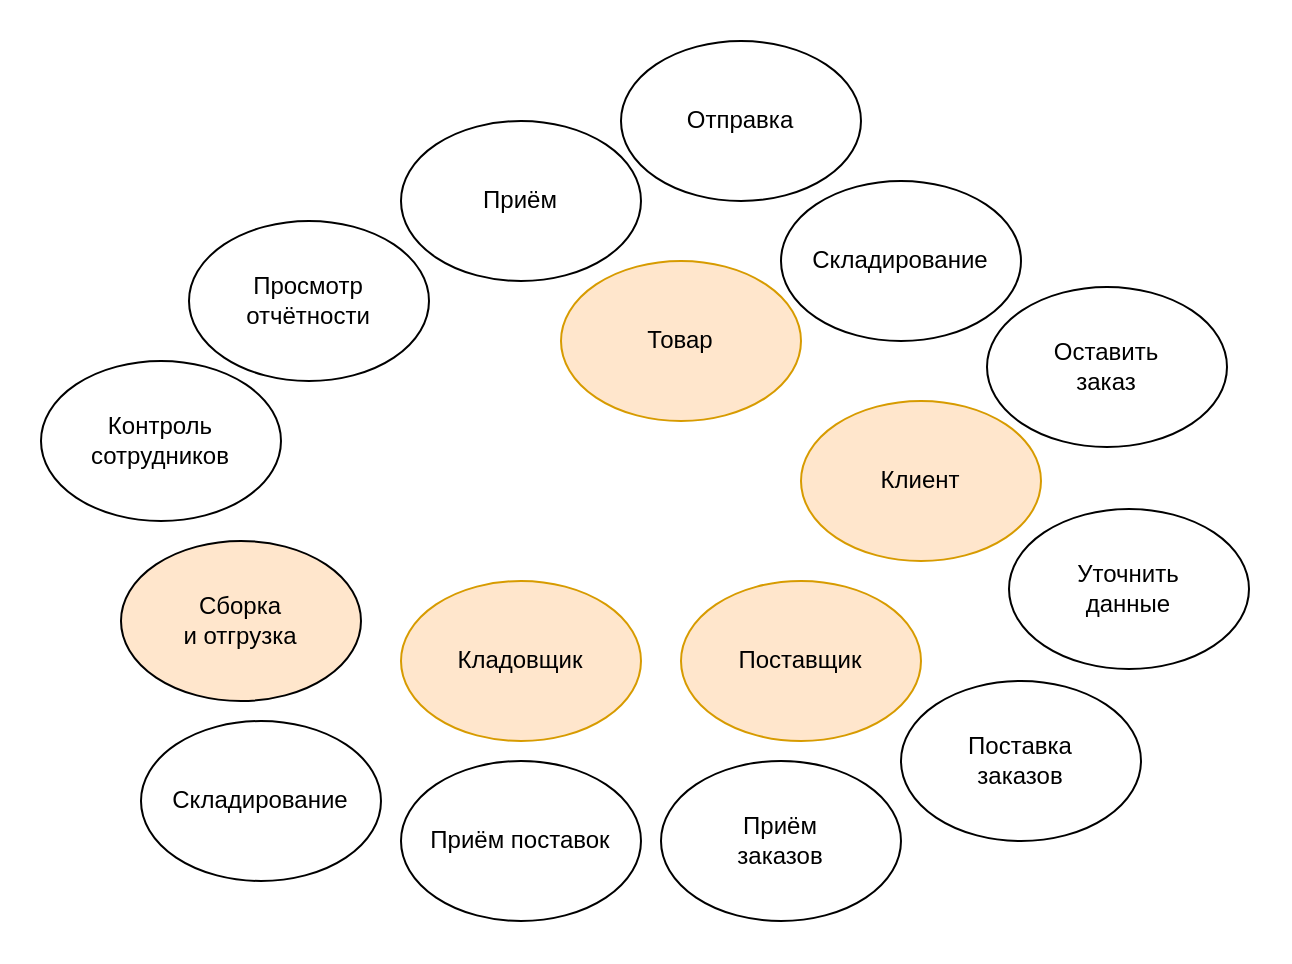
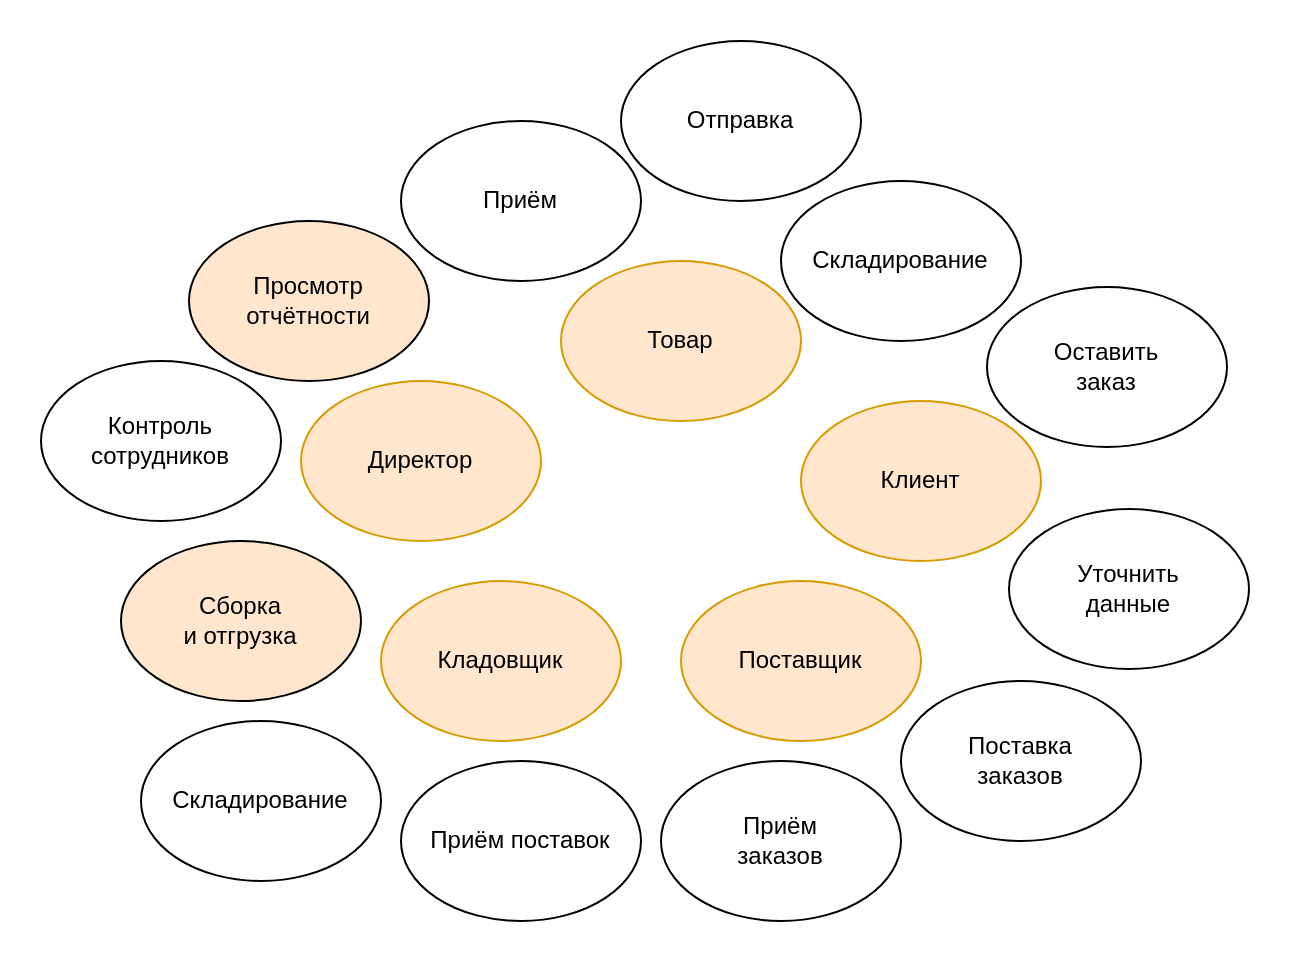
node "Просмотр отчётности": fillcolor #ffffff -> #ffe6cc
node "Директор": added
node "Кладовщик": moved (521, 661) -> (501, 661)
